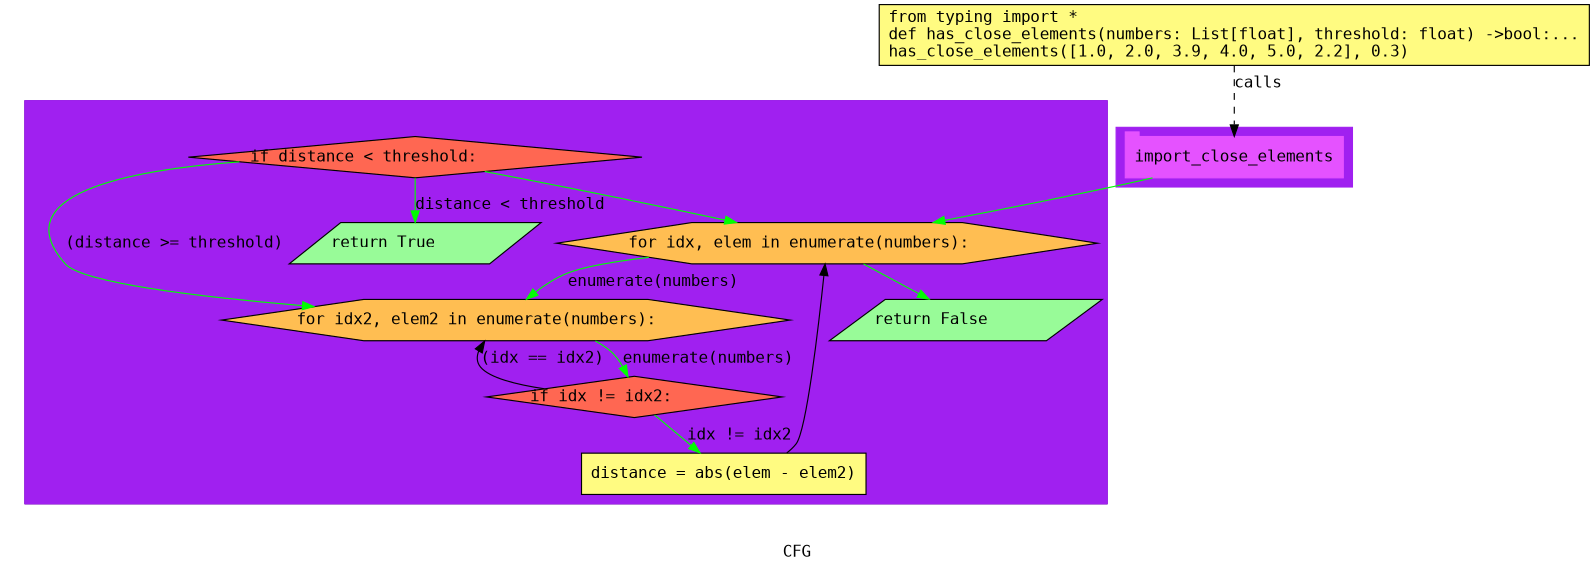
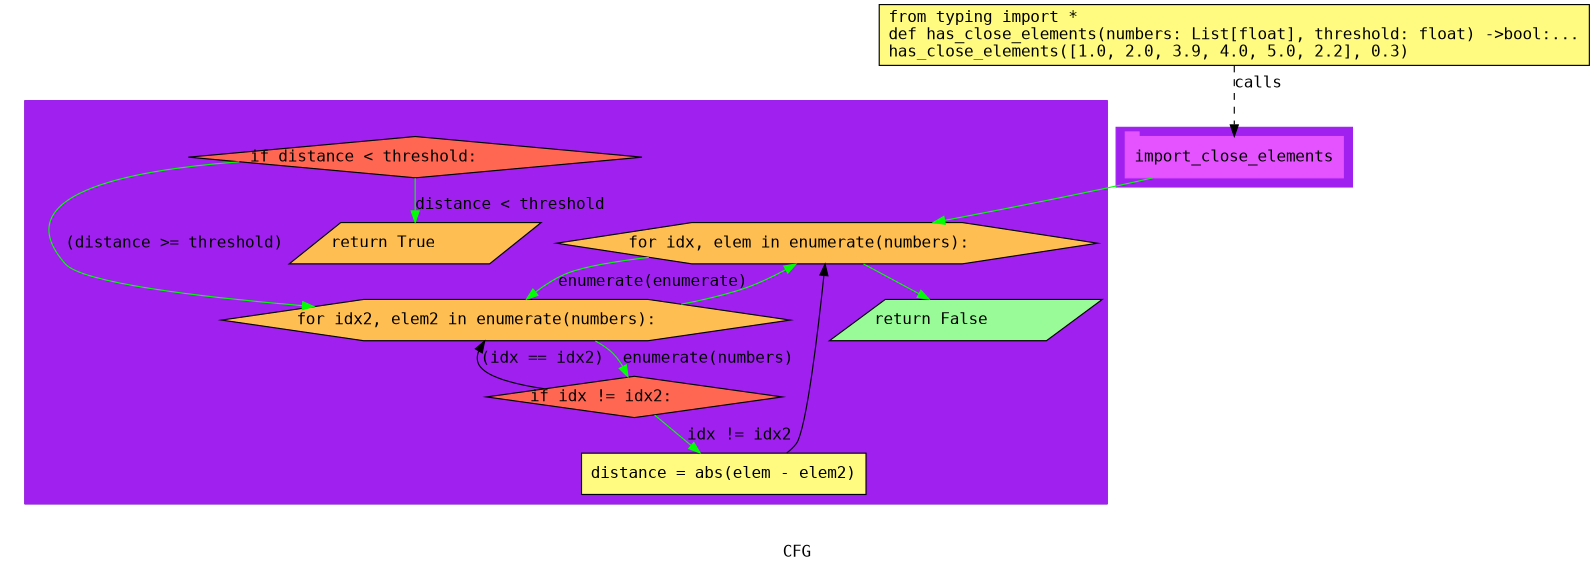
edge "if distance < threshold:" -> "for idx, elem in enumerate(numbers):": now "for idx2, elem2 in enumerate(numbers):" -> "for idx, elem in enumerate(numbers):"
node "return True": fillcolor #98fb98 -> #ffbe52
edge "for idx, elem in enumerate(numbers):" -> "for idx2, elem2 in enumerate(numbers):": label "enumerate(numbers)" -> "enumerate(enumerate)"
